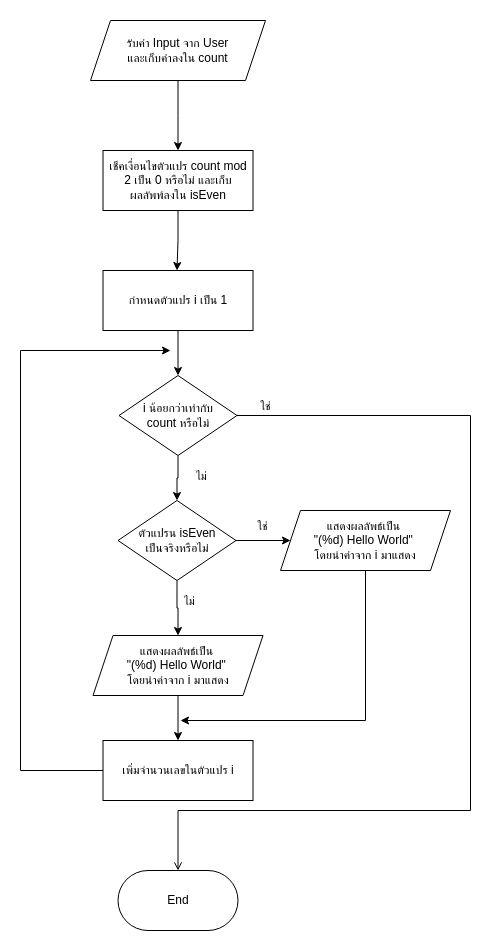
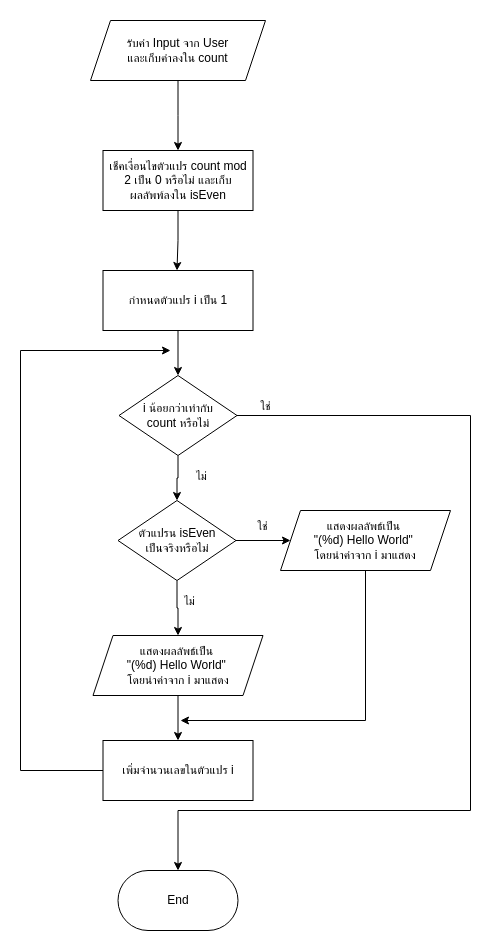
edge "i น้อยกว่าเท่ากับ count หรือไม่" -> "End": arrowhead open -> classic
